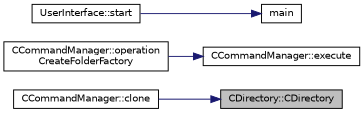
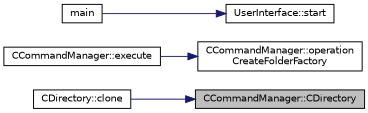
edge "UserInterface::start" -> "main": reversed
edge "CCommandManager::operation CreateFolderFactory" -> "CCommandManager::execute": reversed
node "CCommandManager::clone": label "CCommandManager::clone" -> "CDirectory::clone"
node "CDirectory::CDirectory": label "CDirectory::CDirectory" -> "CCommandManager::CDirectory"
